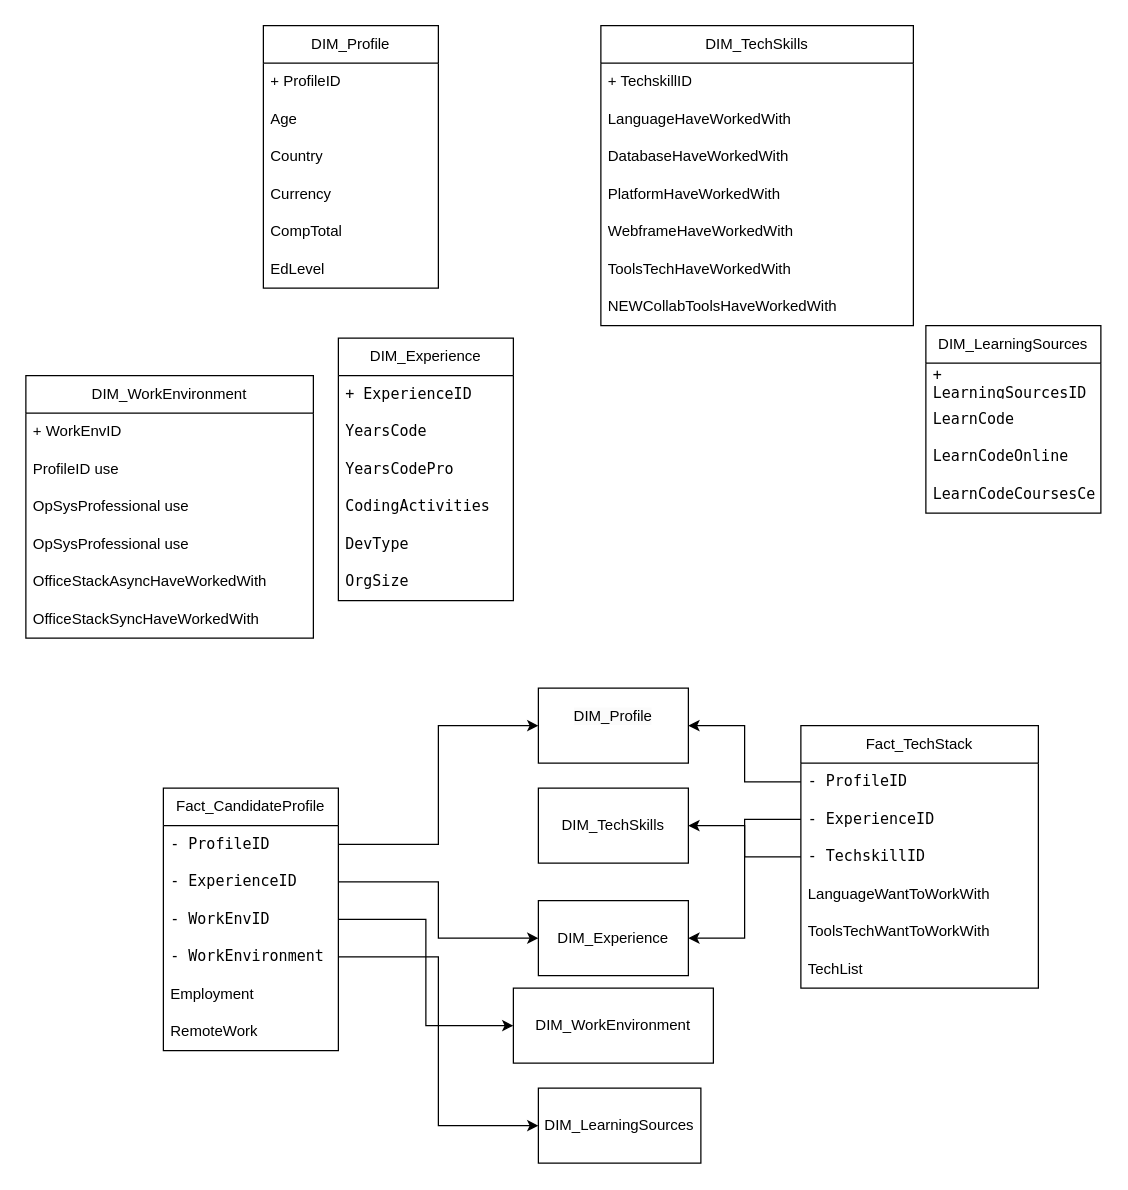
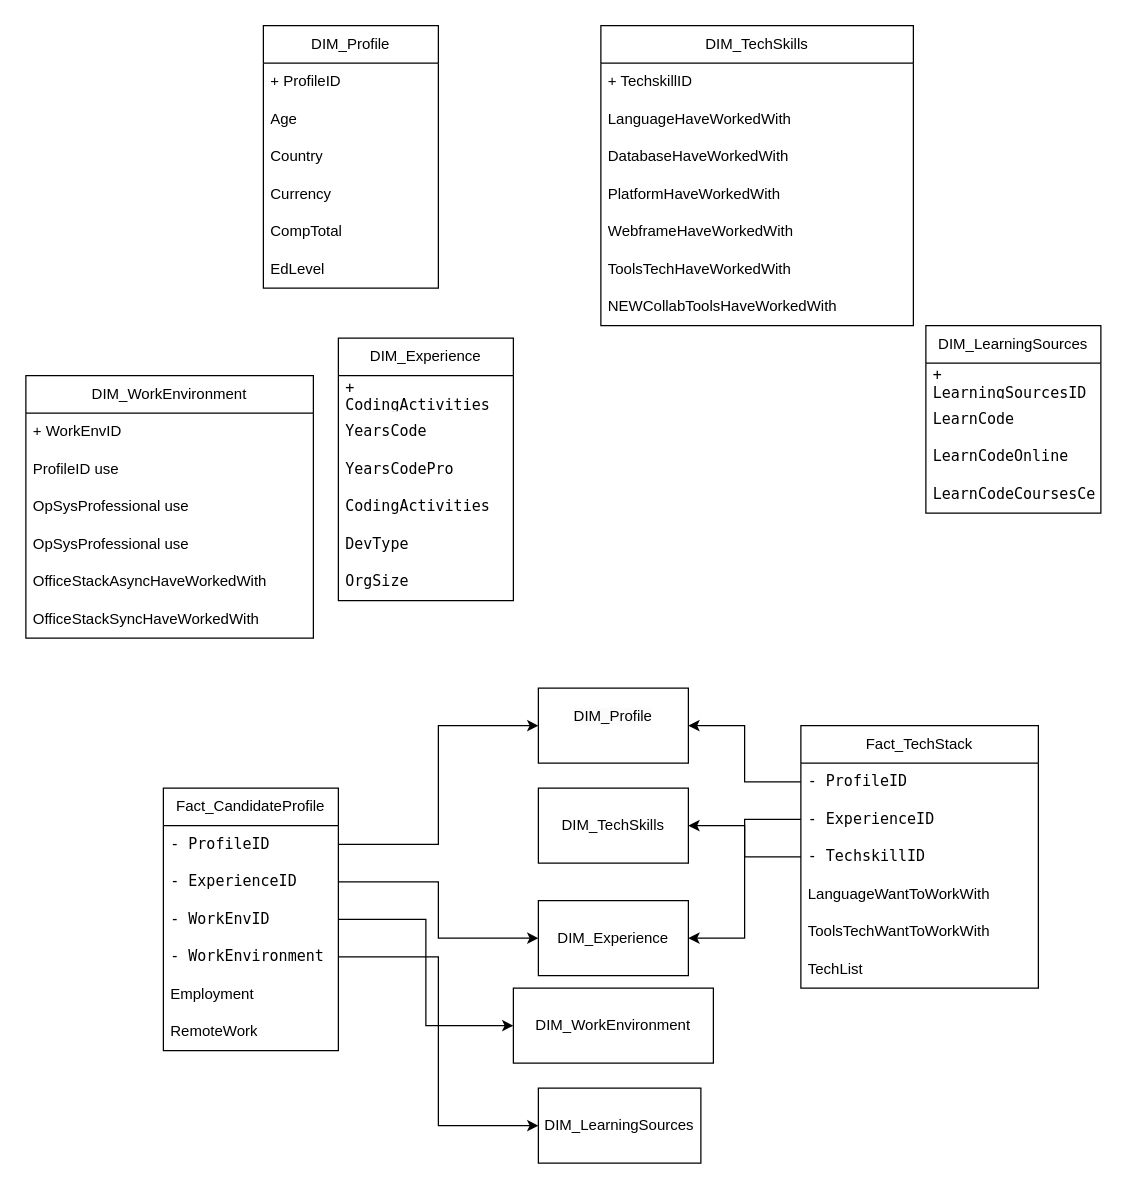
node "+ ExperienceID": label "+ ExperienceID" -> "+ CodingActivities"
